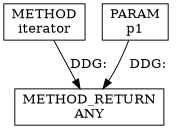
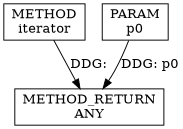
node "PARAM": text "p1" -> "p0"
edge "PARAM" -> "METHOD_RETURN": label "DDG: " -> "DDG: p0"
